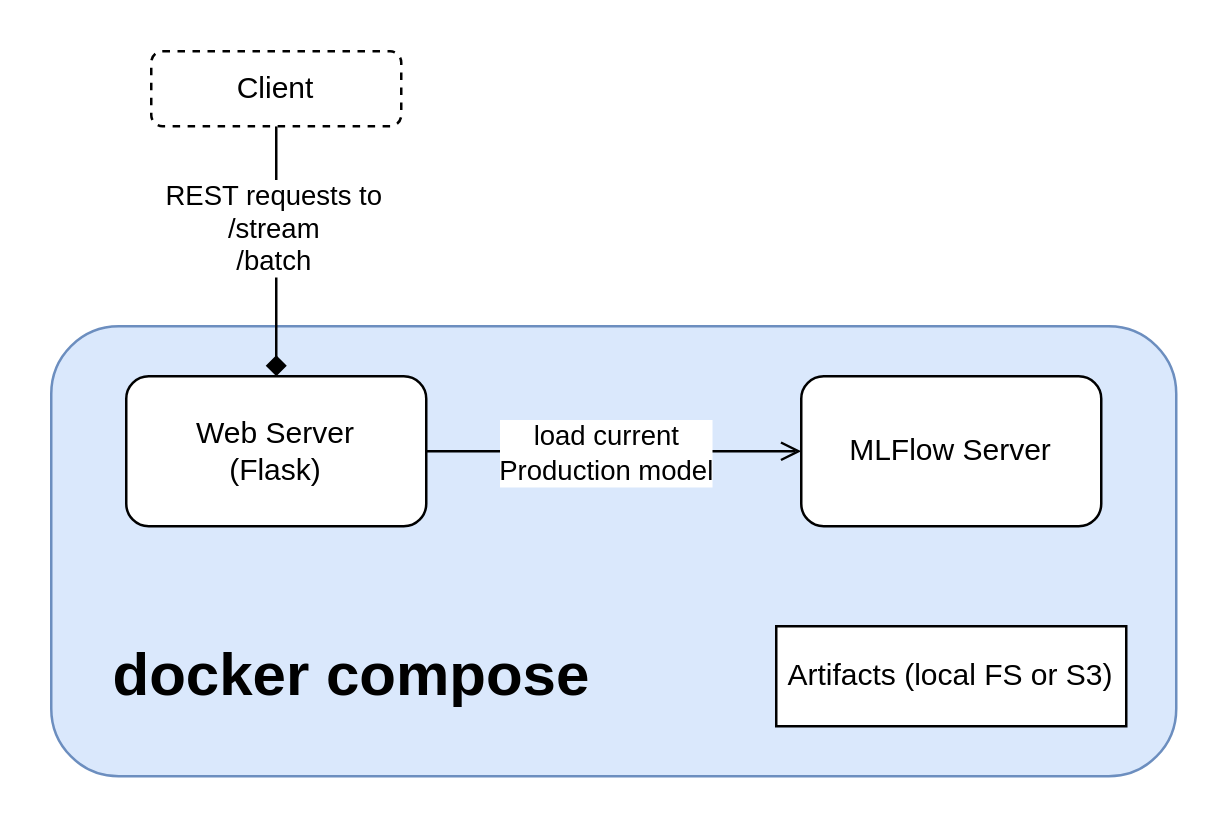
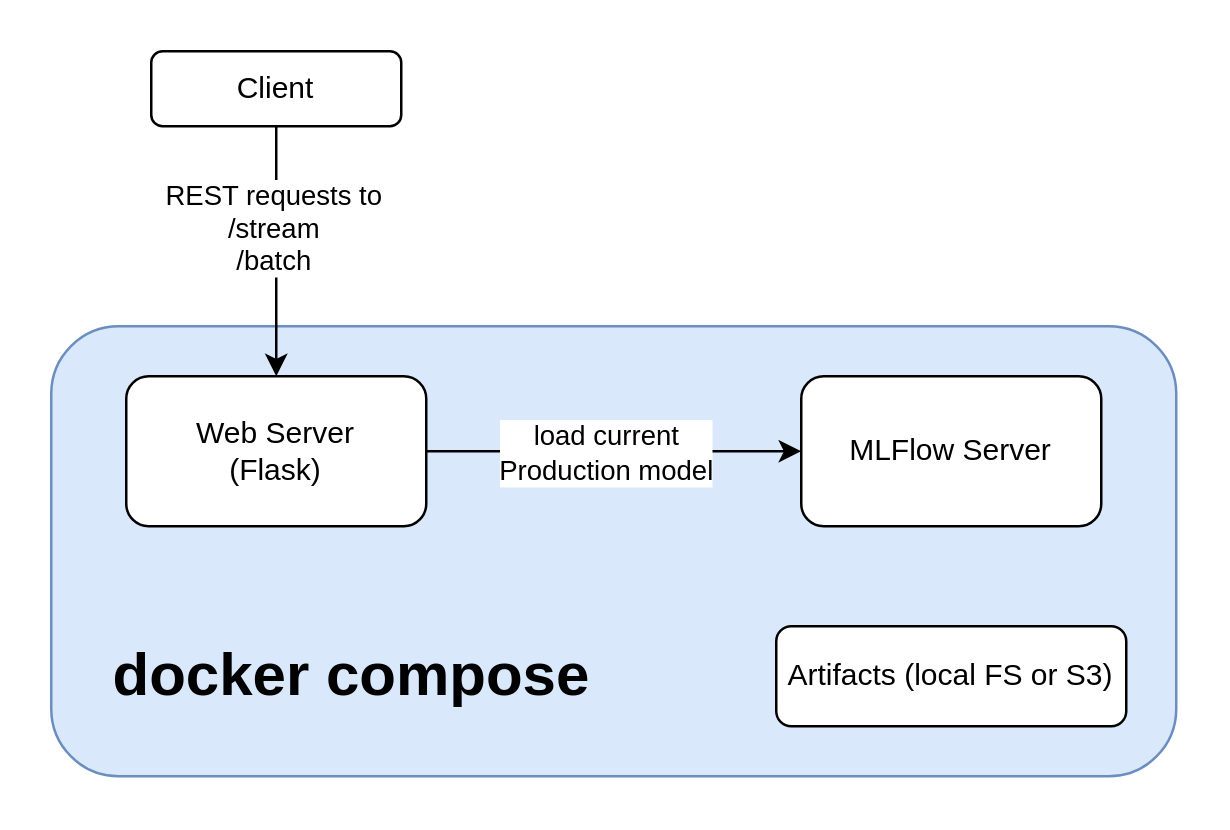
node "Client": style dashed -> solid
edge "Client" -> "Web Server (Flask)": arrowhead diamond -> classic
edge "Web Server (Flask)" -> "MLFlow Server": arrowhead open -> classic
node "Artifacts (local FS or S3)": shape rectangle -> rounded rectangle
